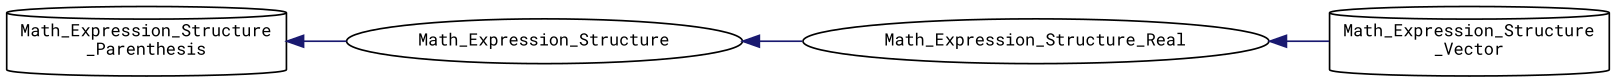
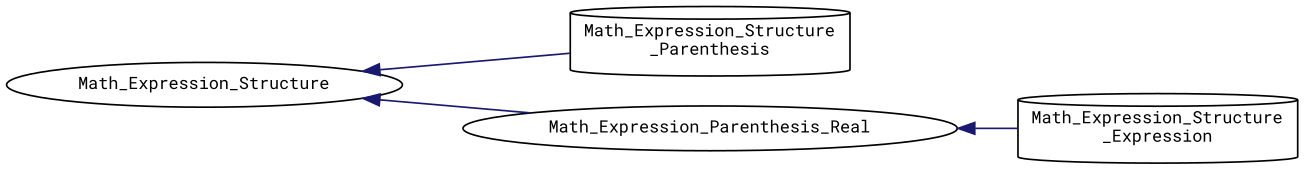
edge "Math_Expression_Structure" -> "Math_Expression_Structure _Parenthesis": reversed
node "Math_Expression_Structure_Real": label "Math_Expression_Structure_Real" -> "Math_Expression_Parenthesis_Real"
node "Math_Expression_Structure _Vector": label "Math_Expression_Structure _Vector" -> "Math_Expression_Structure _Expression"
